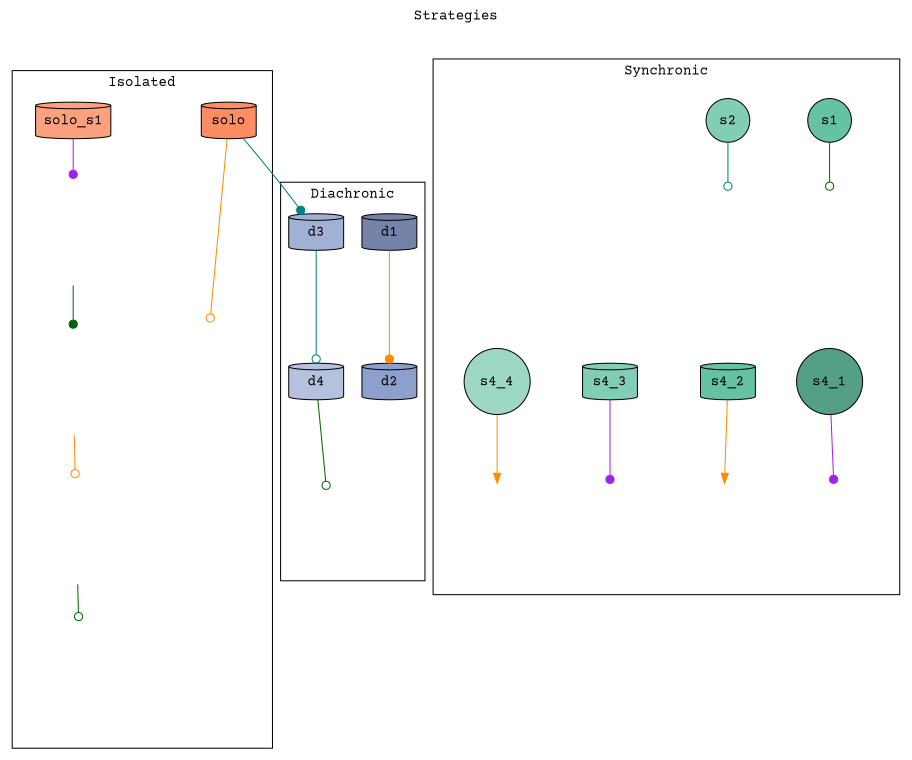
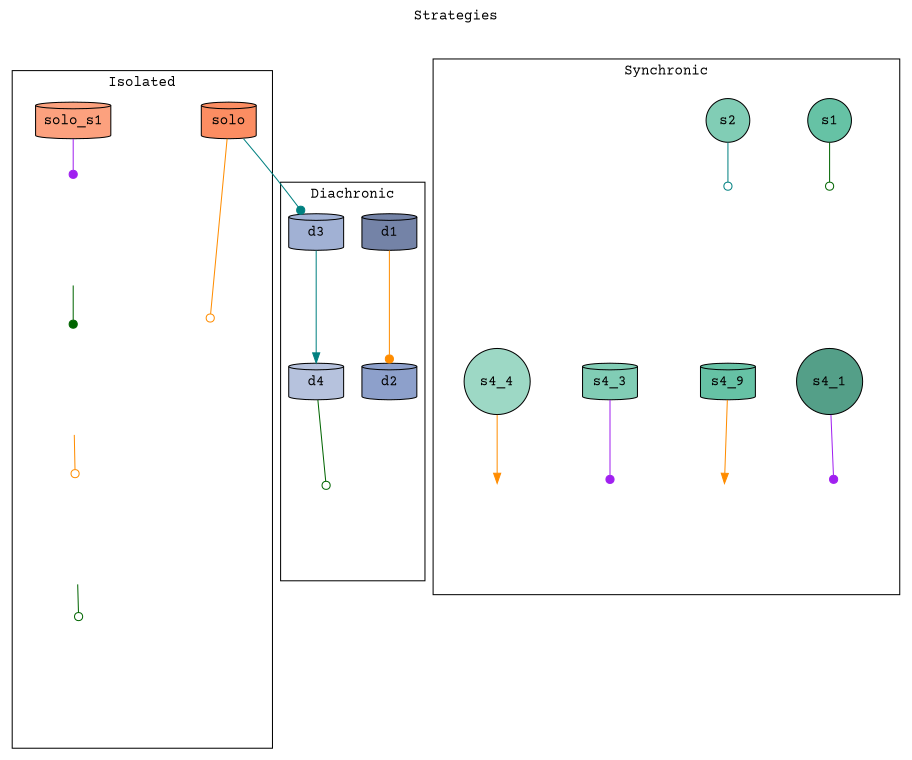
edge "d3" -> "d4": arrowhead odot -> normal
node "s4_2": label "s4_2" -> "s4_9"
